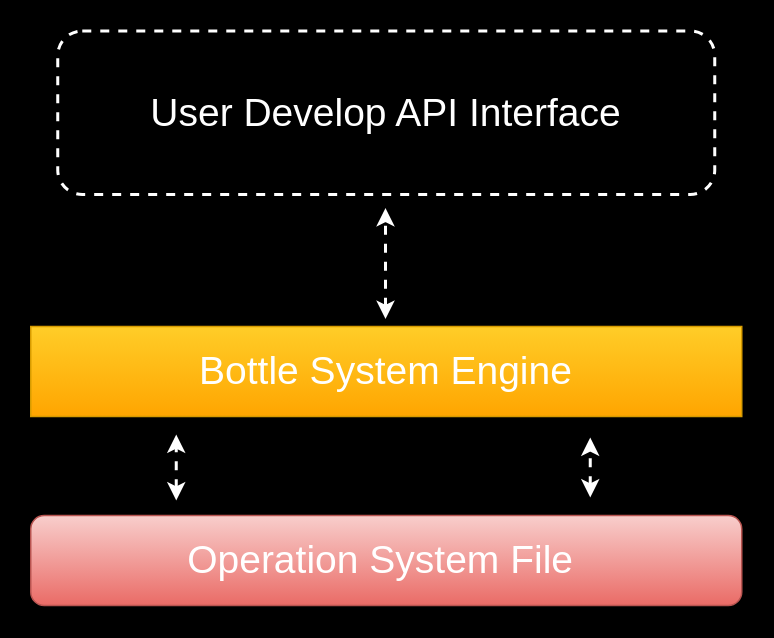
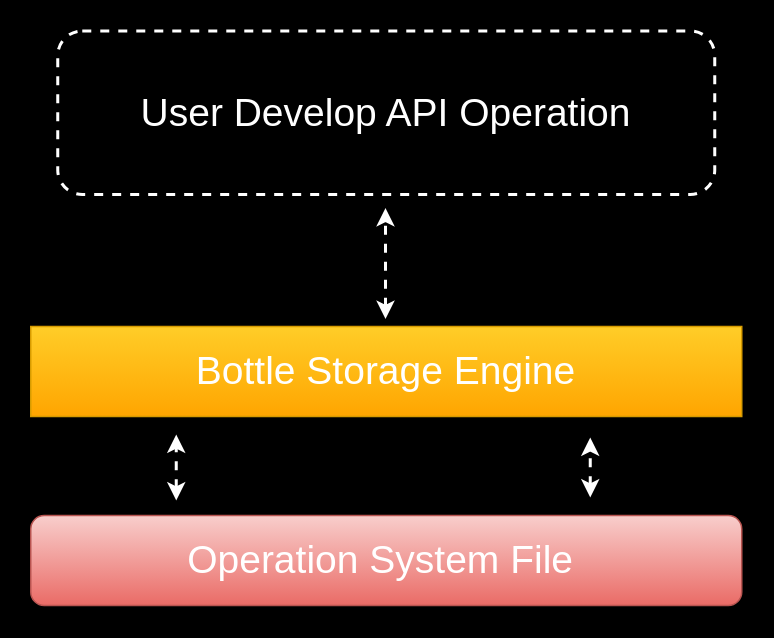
node "User Develop API Interface": label "User Develop API Interface" -> "User Develop API Operation"
node "Bottle System Engine": label "Bottle System Engine" -> "Bottle Storage Engine"
